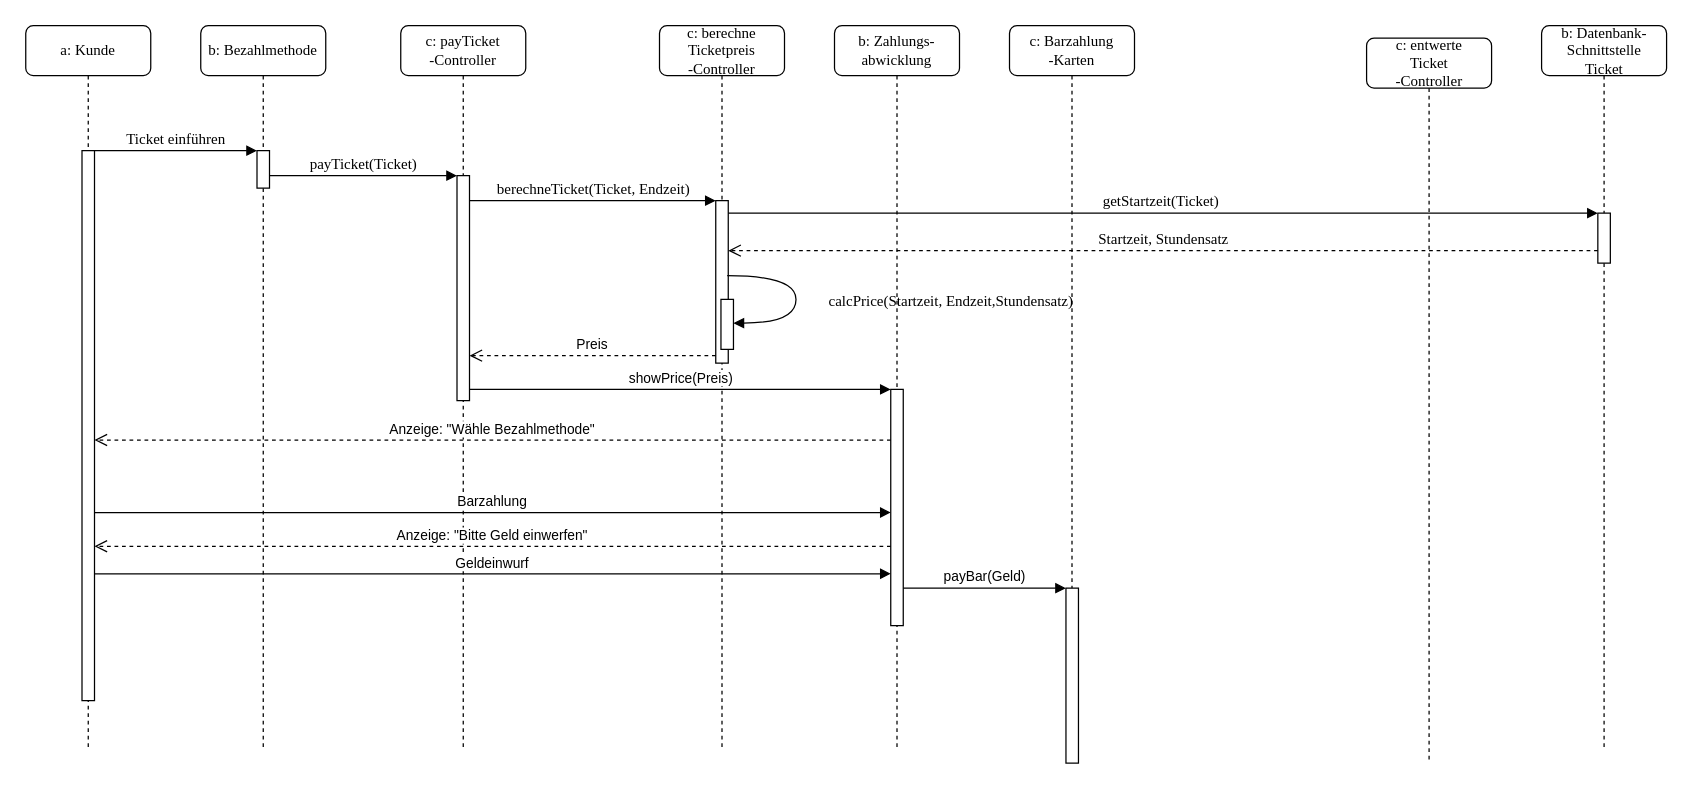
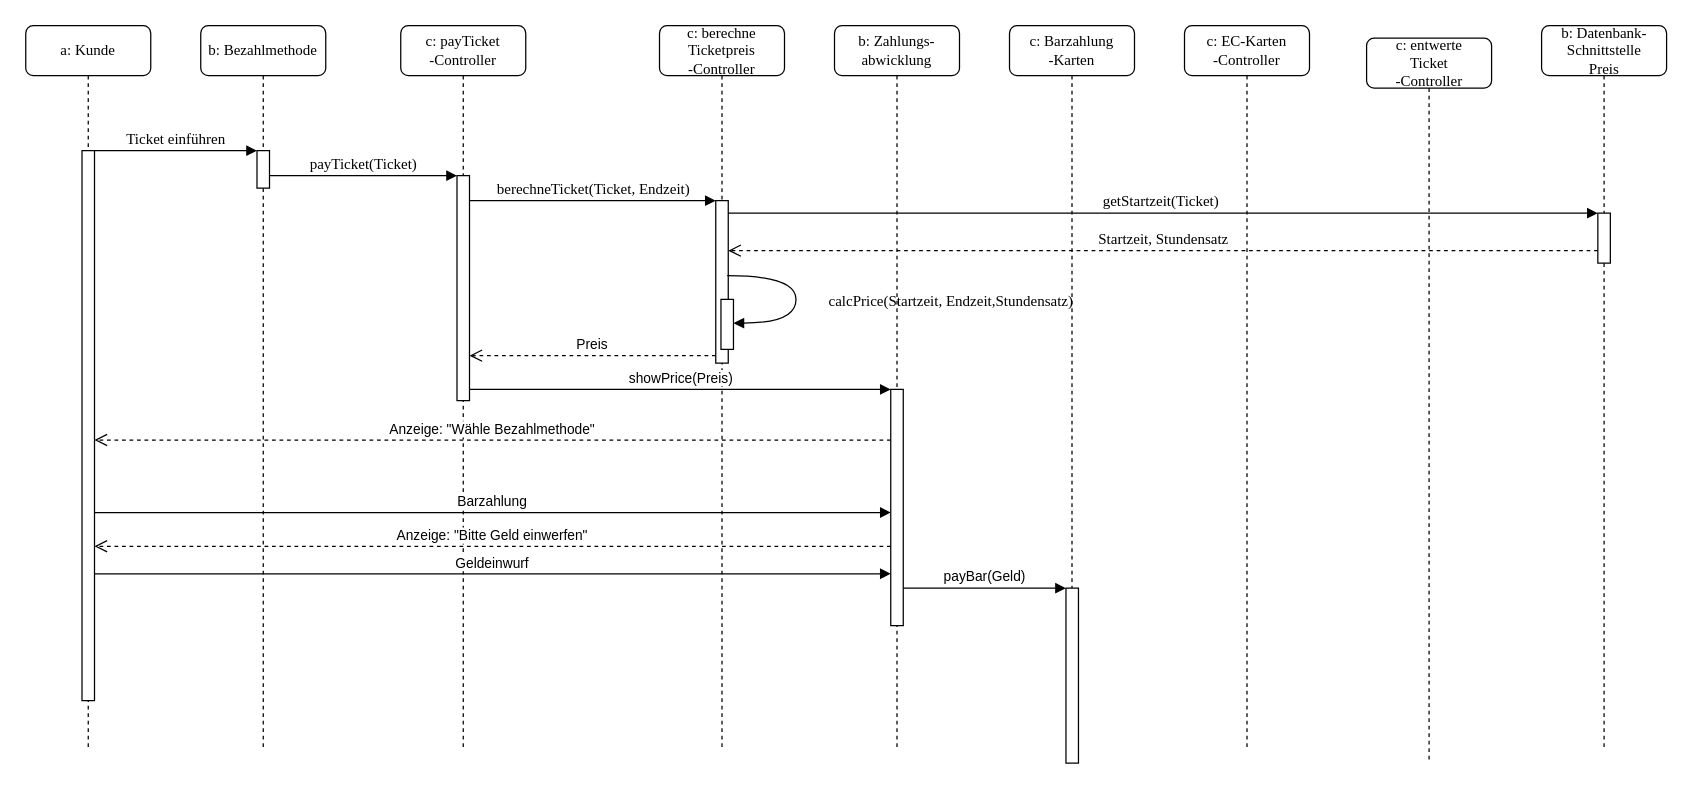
node "b: Datenbank- Schnittstelle Ticket": label "b: Datenbank- Schnittstelle Ticket" -> "b: Datenbank- Schnittstelle Preis"
node "c: EC-Karten -Controller": added
